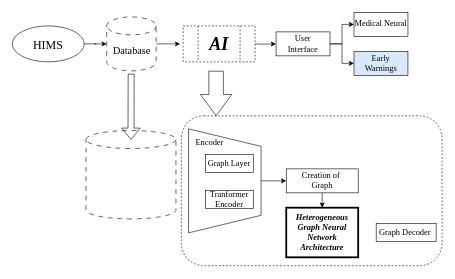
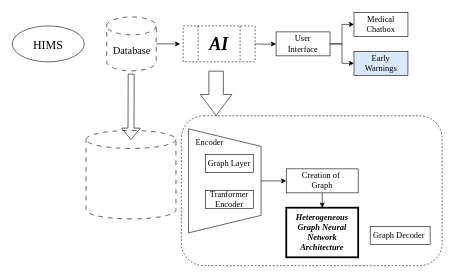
node "Medical Neural": label "Medical Neural" -> "Medical Chatbox"
edge "HIMS" -> "Database": removed
node "Graph Decoder": moved (407, 233) -> (401, 236)
